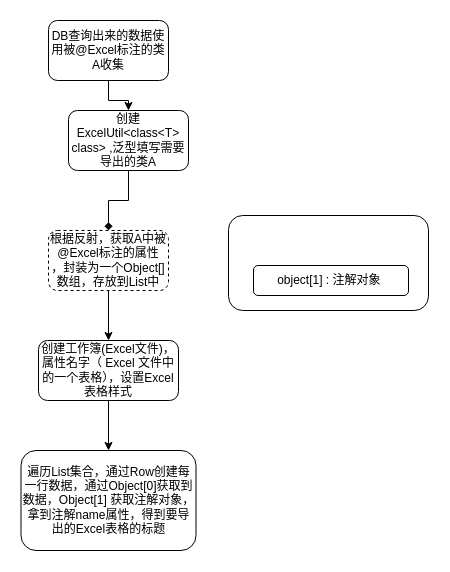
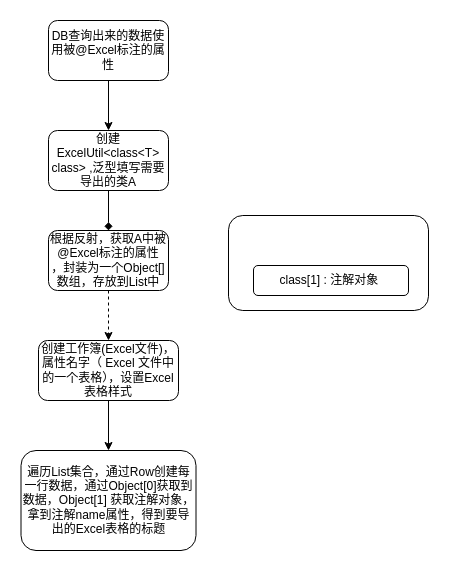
node "DB查询出来的数据使用被@Excel标注的类A收集": label "DB查询出来的数据使用被@Excel标注的类A收集" -> "DB查询出来的数据使用被@Excel标注的属性"
node "创建ExcelUtil<class<T> class> ,泛型填写需要导出的类A": moved (129, 141) -> (109, 161)
node "根据反射，获取A中被@Excel标注的属性 ，封装为一个Object[]数组，存放到List中": style dashed -> solid
node "object[1] : 注解对象": label "object[1] : 注解对象" -> "class[1] : 注解对象"
edge "根据反射，获取A中被@Excel标注的属性 ，封装为一个Object[]数组，存放到List中" -> "创建工作簿(Excel文件)，属性名字（ Excel 文件中的一个表格），设置Excel表格样式": style solid -> dashed
